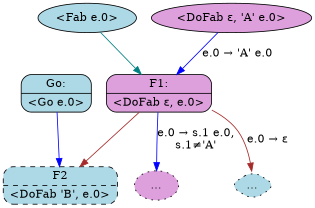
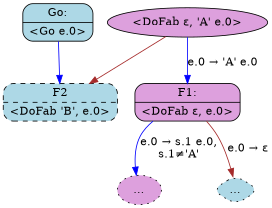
node "<Fab e.0>": removed
edge "F1:" -> "F2": now "<DoFab ε, 'A' e.0>" -> "F2"
